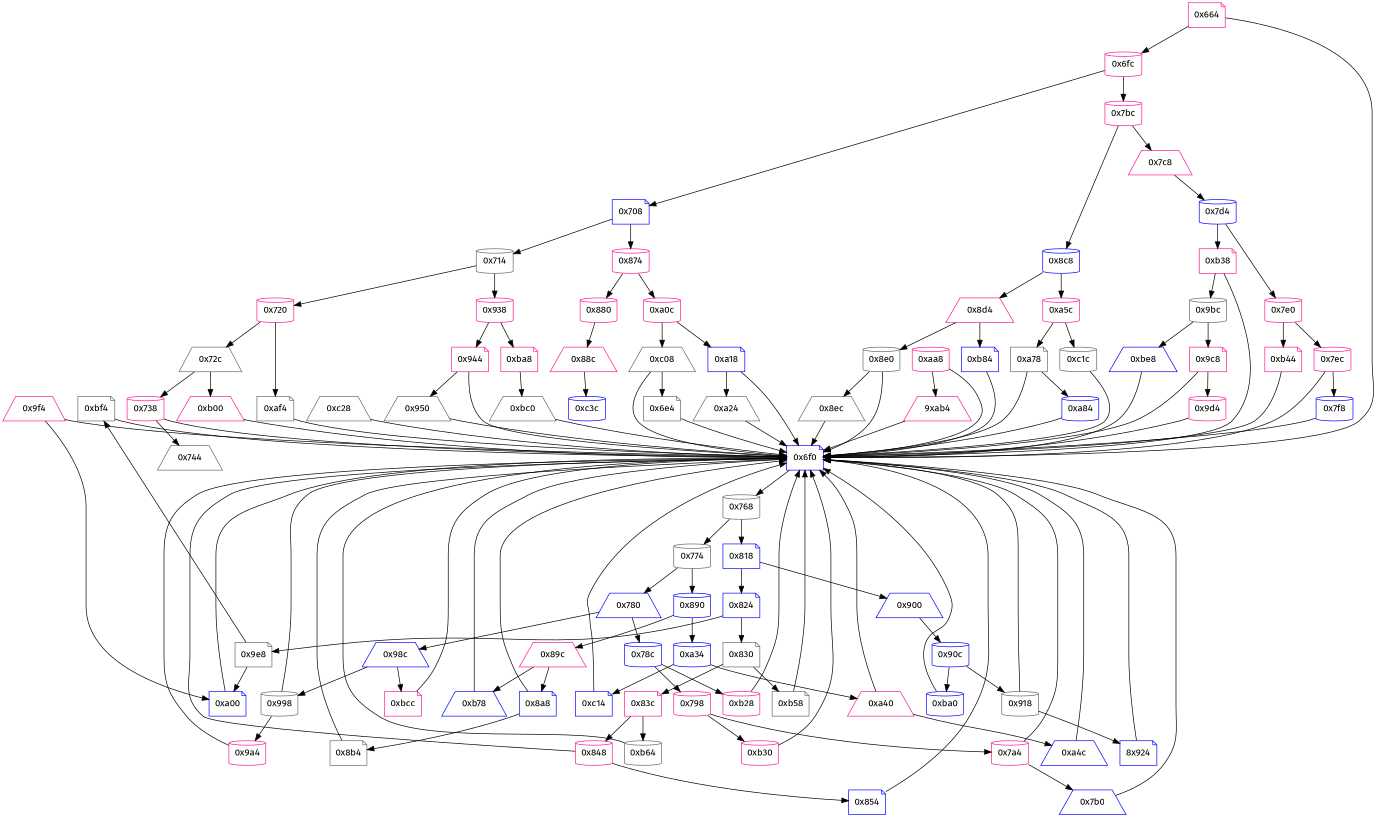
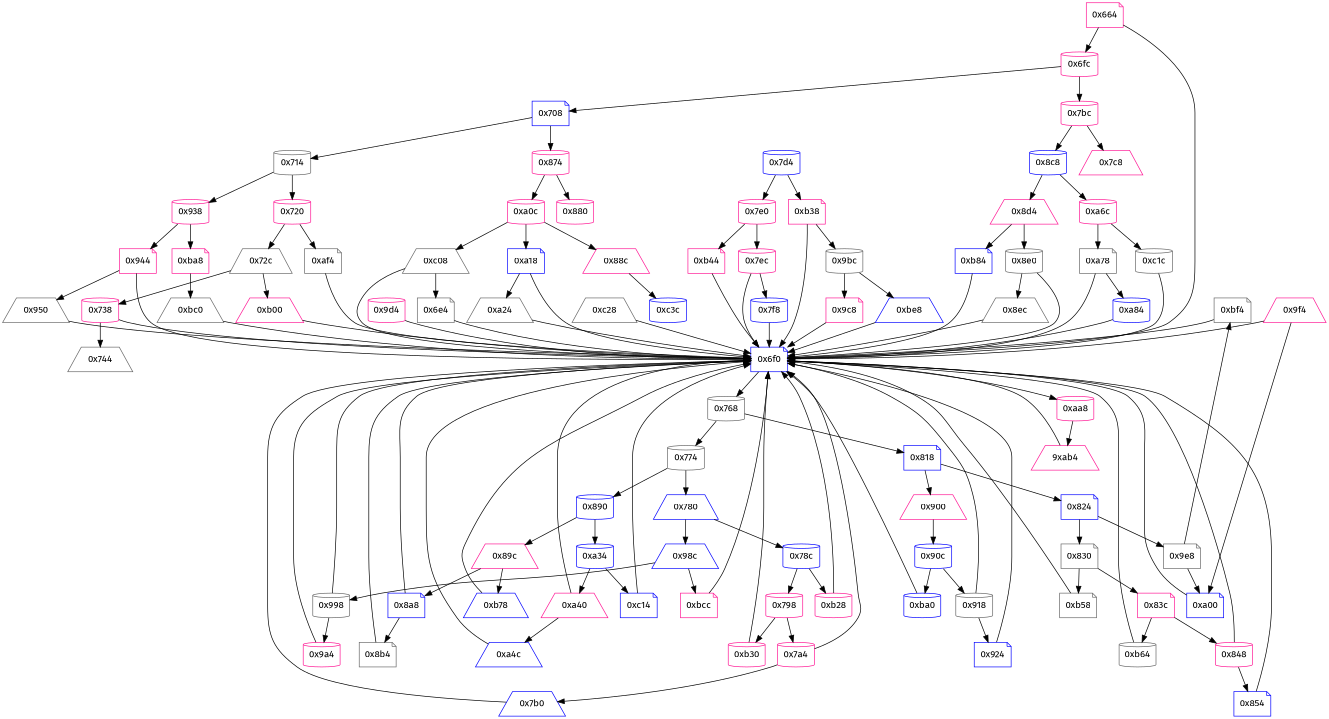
edge "0x7c8" -> "0x7d4": removed
node "0xa5c": label "0xa5c" -> "0xa6c"
edge "0x880" -> "0x88c": now "0xa0c" -> "0x88c"
edge "0x9c8" -> "0x9d4": removed
edge "0xaa8" -> "0x6f0": reversed
node "0x900": color blue -> deeppink
node "8x924": label "8x924" -> "0x924"
